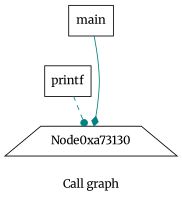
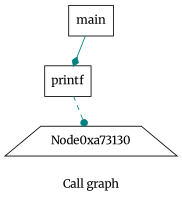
edge "main" -> "Node0xa73130": now "main" -> "printf"
